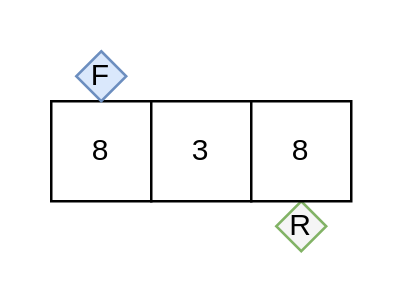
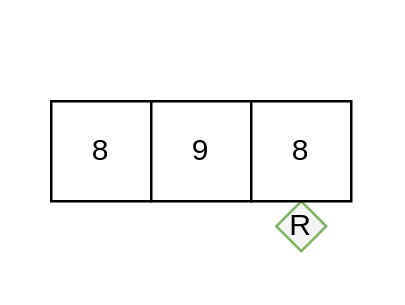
node "F": removed
node "3": label "3" -> "9"
